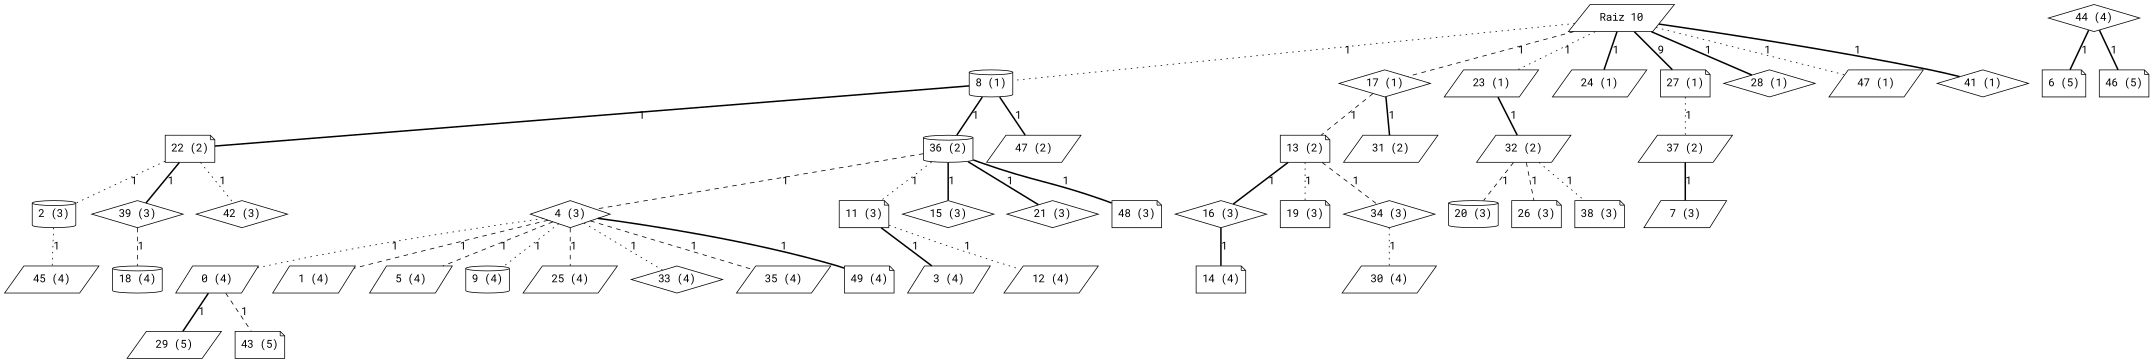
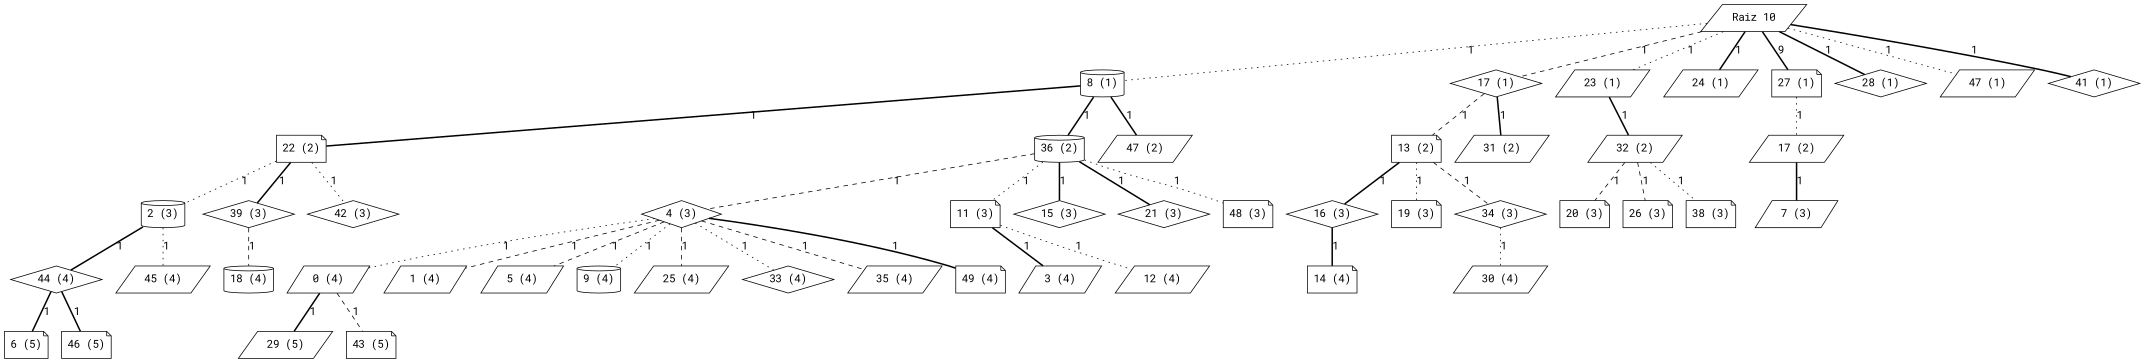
node "37 (2)": label "37 (2)" -> "17 (2)"
edge "36 (2)" -- "48 (3)": style bold -> dotted
node "20 (3)": shape cylinder -> note
edge "2 (3)" -- "44 (4)": added, label "1"
